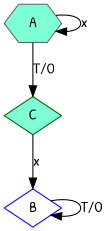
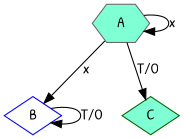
edge "C" -> "B": now "A" -> "B"
